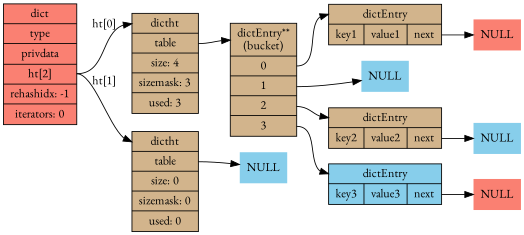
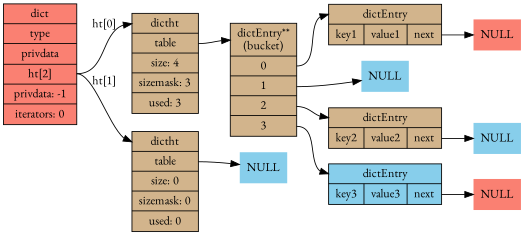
node "dict": text "rehashidx: -1" -> "privdata: -1"
